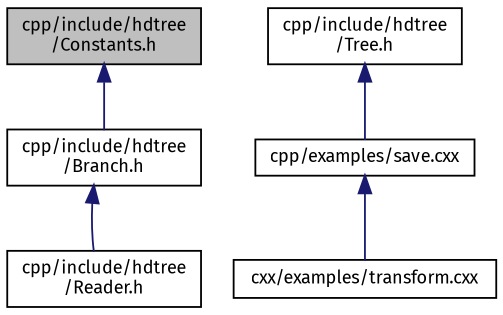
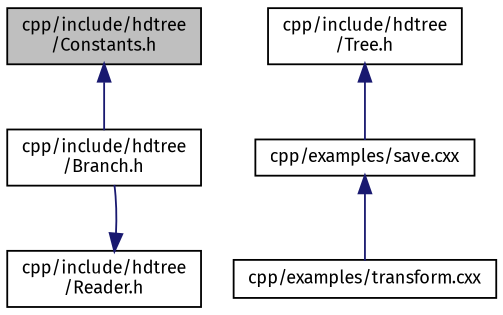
edge "cpp/include/hdtree /Reader.h" -> "cpp/include/hdtree /Branch.h": reversed
node "cxx/examples/transform.cxx": label "cxx/examples/transform.cxx" -> "cpp/examples/transform.cxx"
